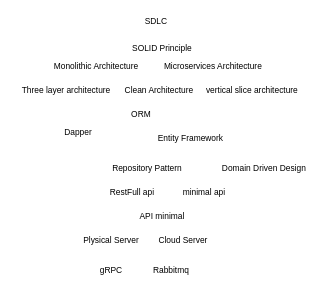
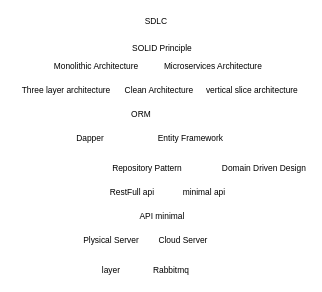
node "Dapper": moved (78, 132) -> (90, 138)
node "gRPC": label "gRPC" -> "layer"
